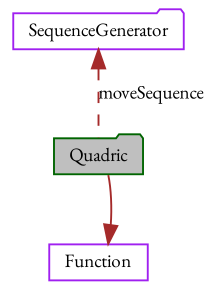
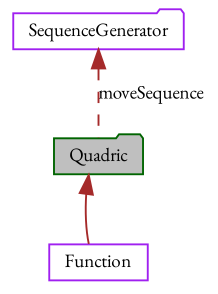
edge "Quadric" -> "Function": reversed
